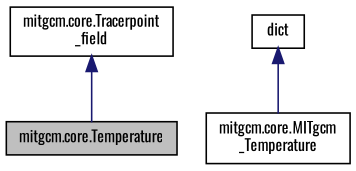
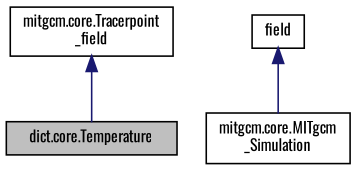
node "dict": label "dict" -> "field"
node "mitgcm.core.Temperature": label "mitgcm.core.Temperature" -> "dict.core.Temperature"
node "mitgcm.core.MITgcm _Temperature": label "mitgcm.core.MITgcm _Temperature" -> "mitgcm.core.MITgcm _Simulation"
